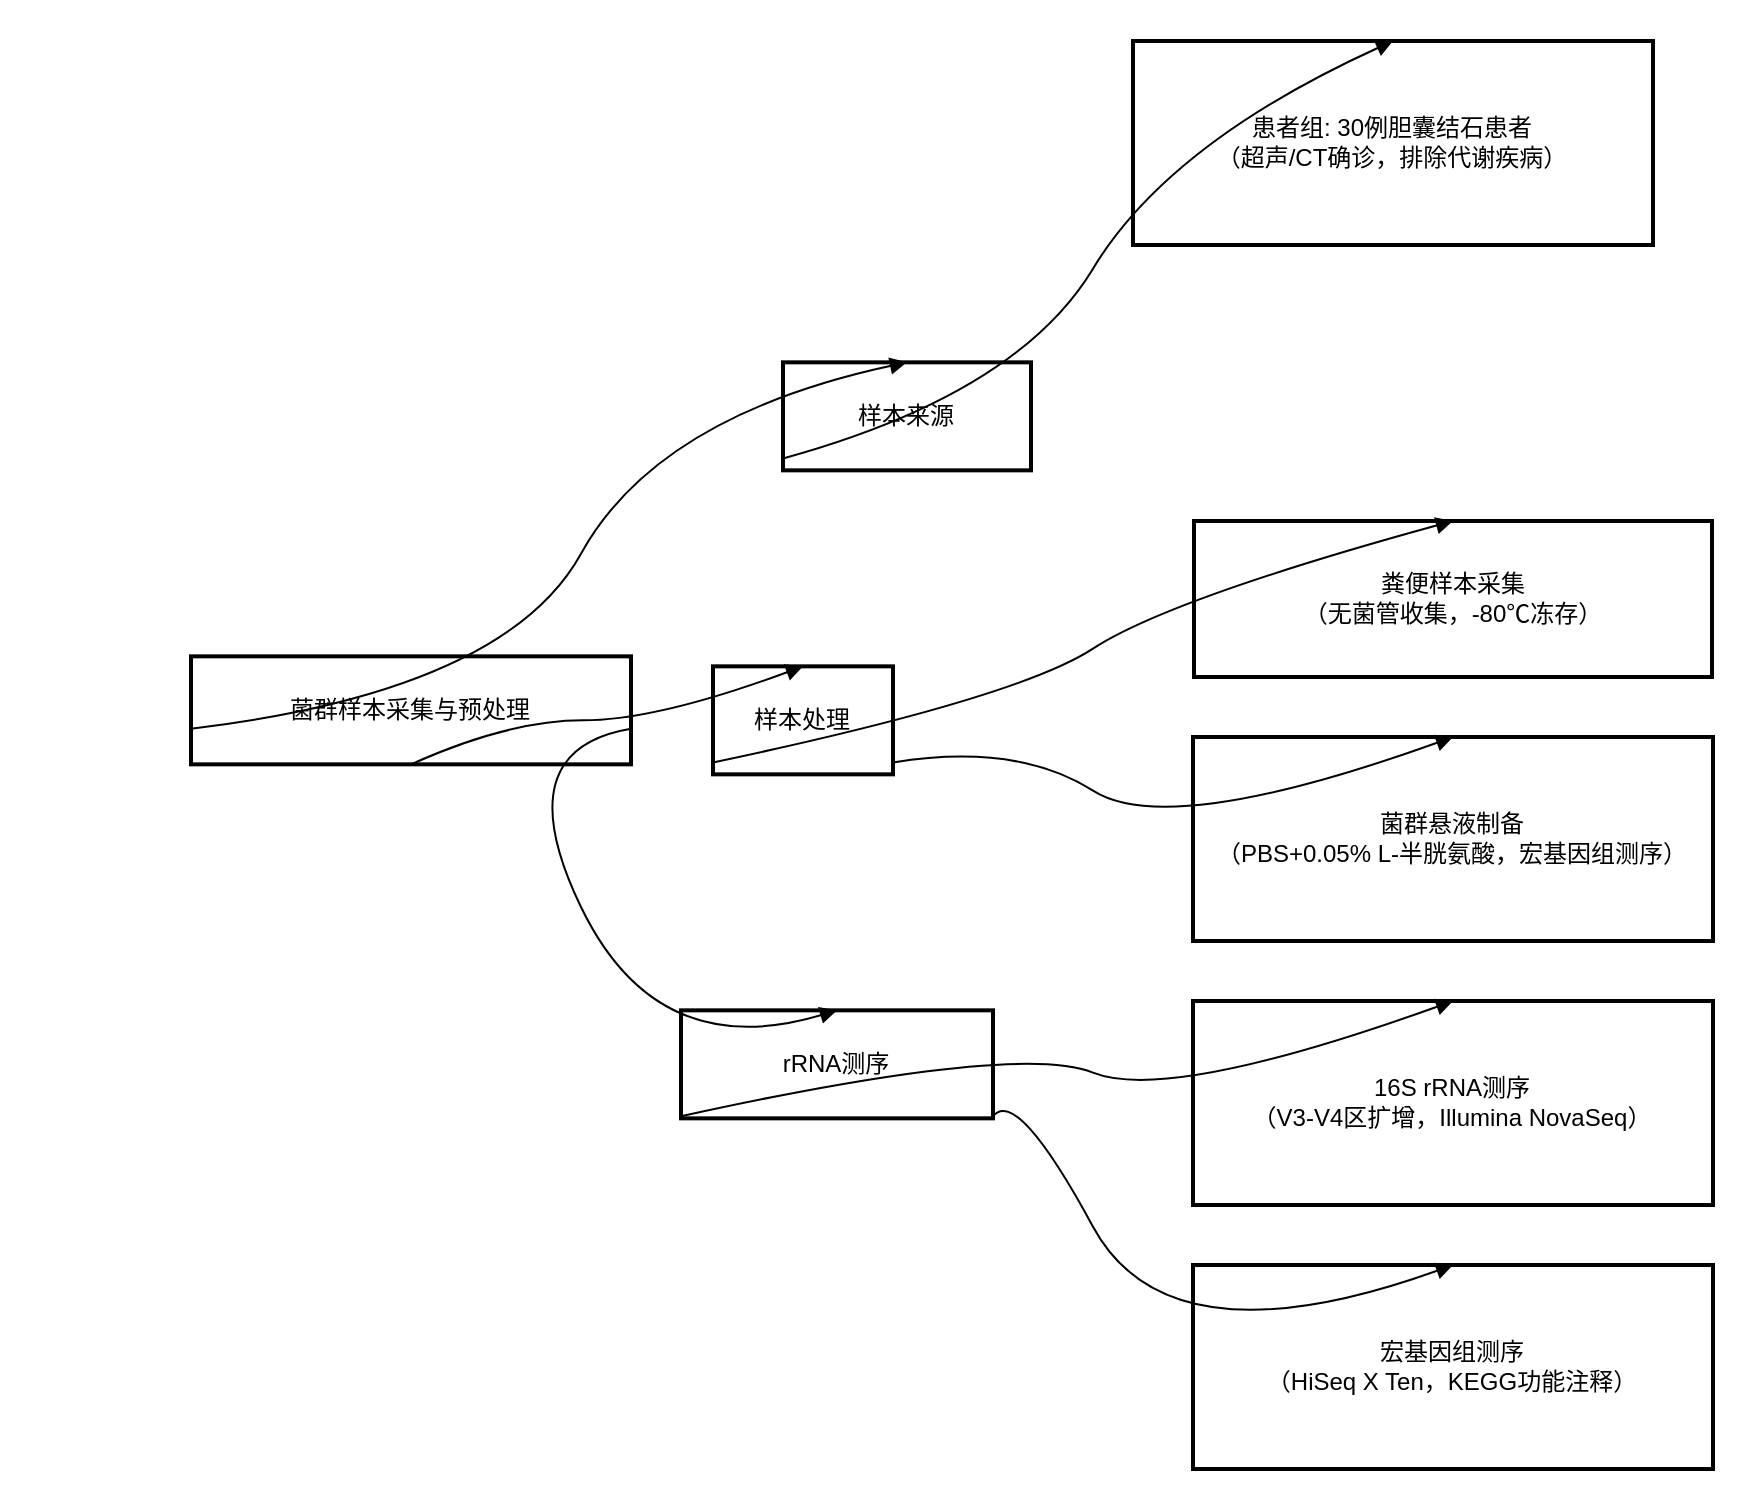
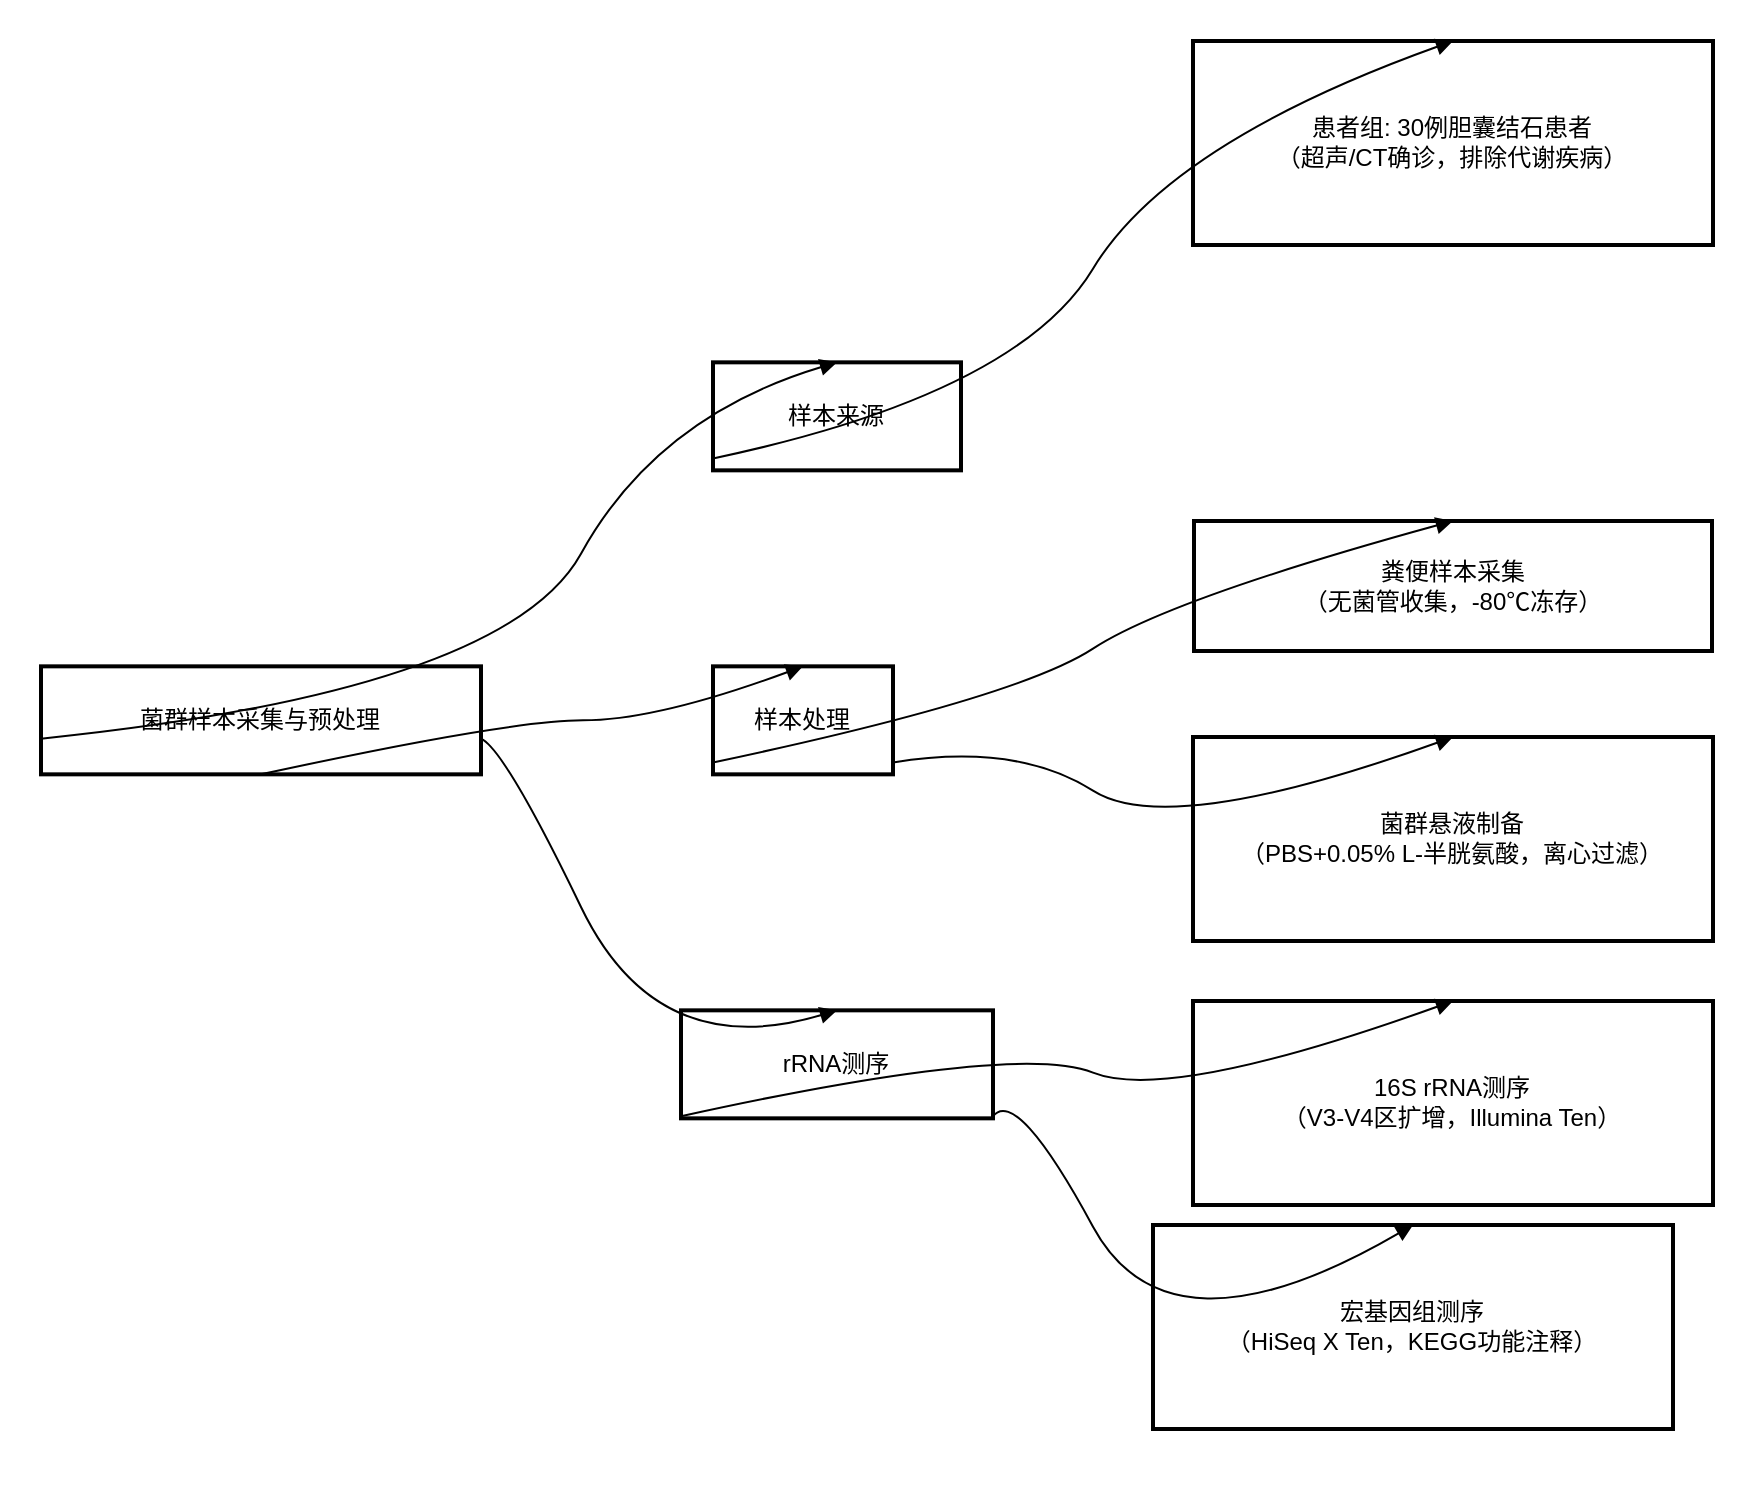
node "患者组: 30例胆囊结石患者 （超声/CT确诊，排除代谢疾病）": moved (1393, 143) -> (1453, 143)
node "样本来源": moved (907, 416) -> (837, 416)
node "粪便样本采集 （无菌管收集，-80℃冻存）": size 518x156 -> 518x130
node "菌群样本采集与预处理": moved (411, 710) -> (261, 720)
node "菌群悬液制备 （PBS+0.05% L-半胱氨酸，宏基因组测序）": label "菌群悬液制备 （PBS+0.05% L-半胱氨酸，宏基因组测序）" -> "菌群悬液制备 （PBS+0.05% L-半胱氨酸，离心过滤）"
node "16S rRNA测序 （V3-V4区扩增，Illumina NovaSeq）": label "16S rRNA测序 （V3-V4区扩增，Illumina NovaSeq）" -> "16S rRNA测序 （V3-V4区扩增，Illumina Ten）"
node "宏基因组测序 （HiSeq X Ten，KEGG功能注释）": moved (1453, 1367) -> (1413, 1327)
